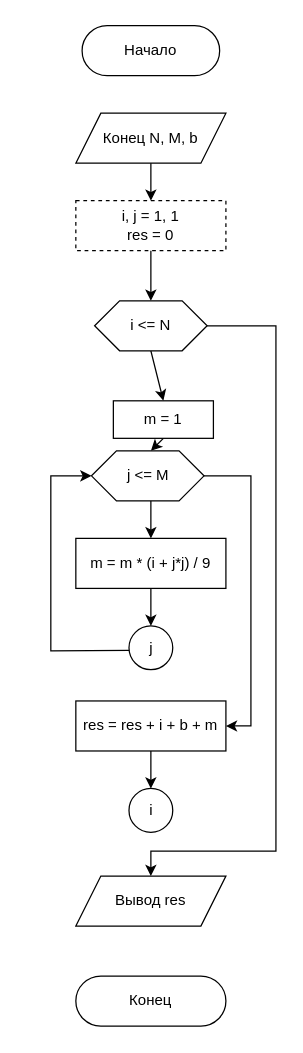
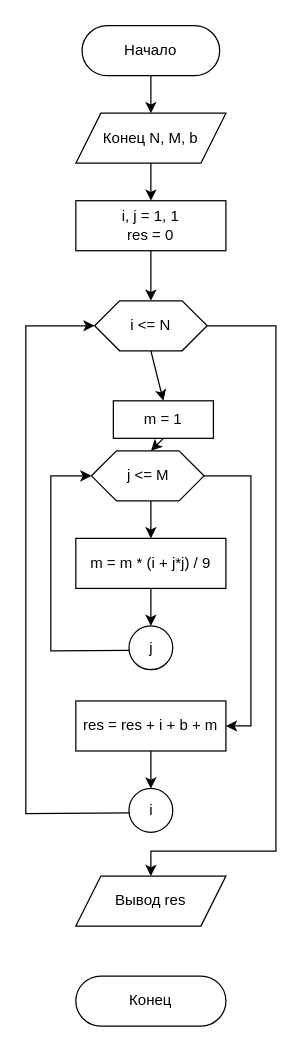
edge "Начало" -> "Конец N, M, b": added
node "i, j = 1, 1 res = 0": style dashed -> solid
edge "i" -> "i <= N": added
